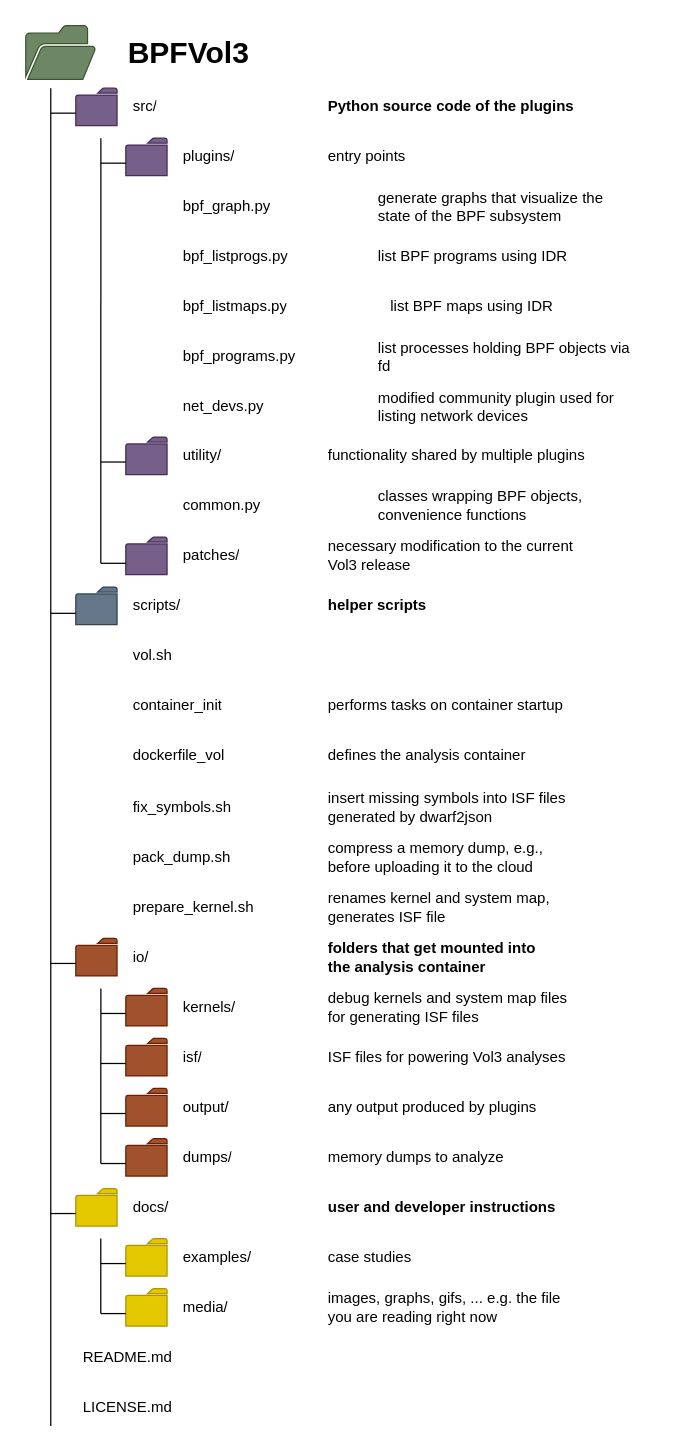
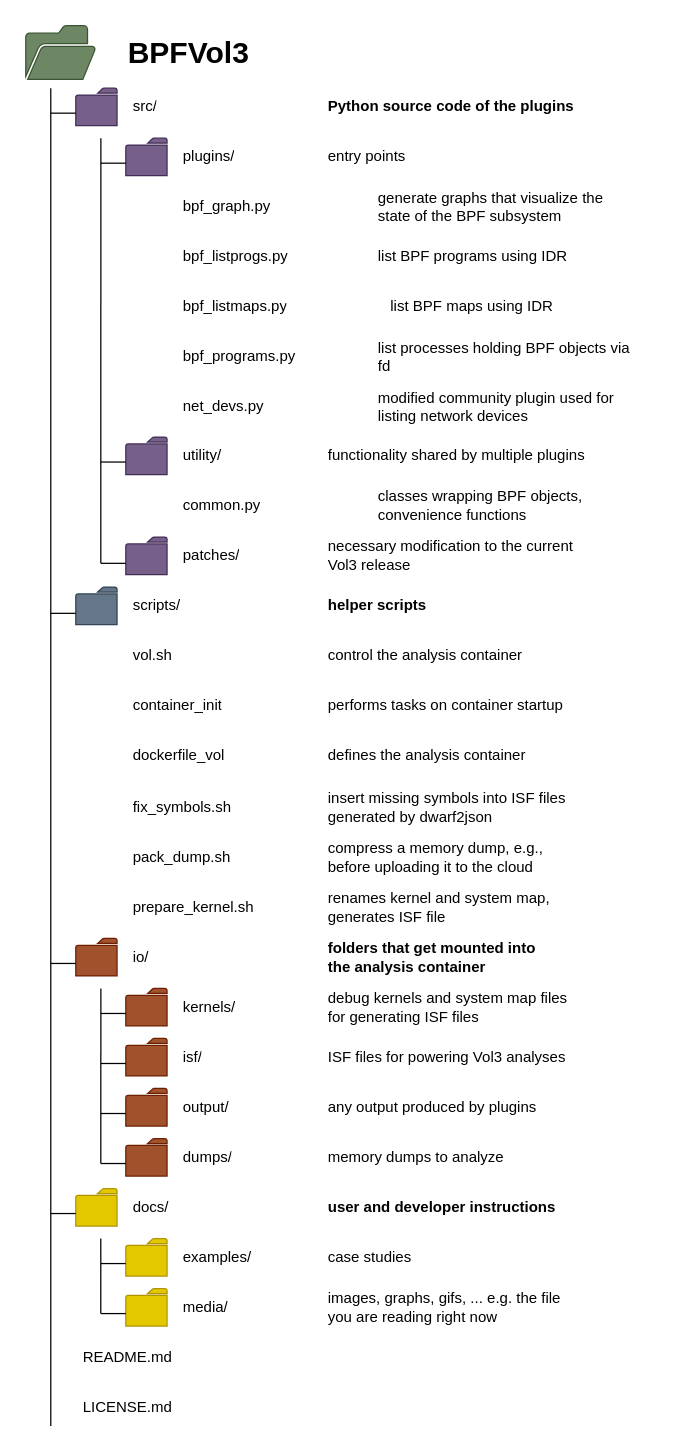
node "control the analysis container": added
